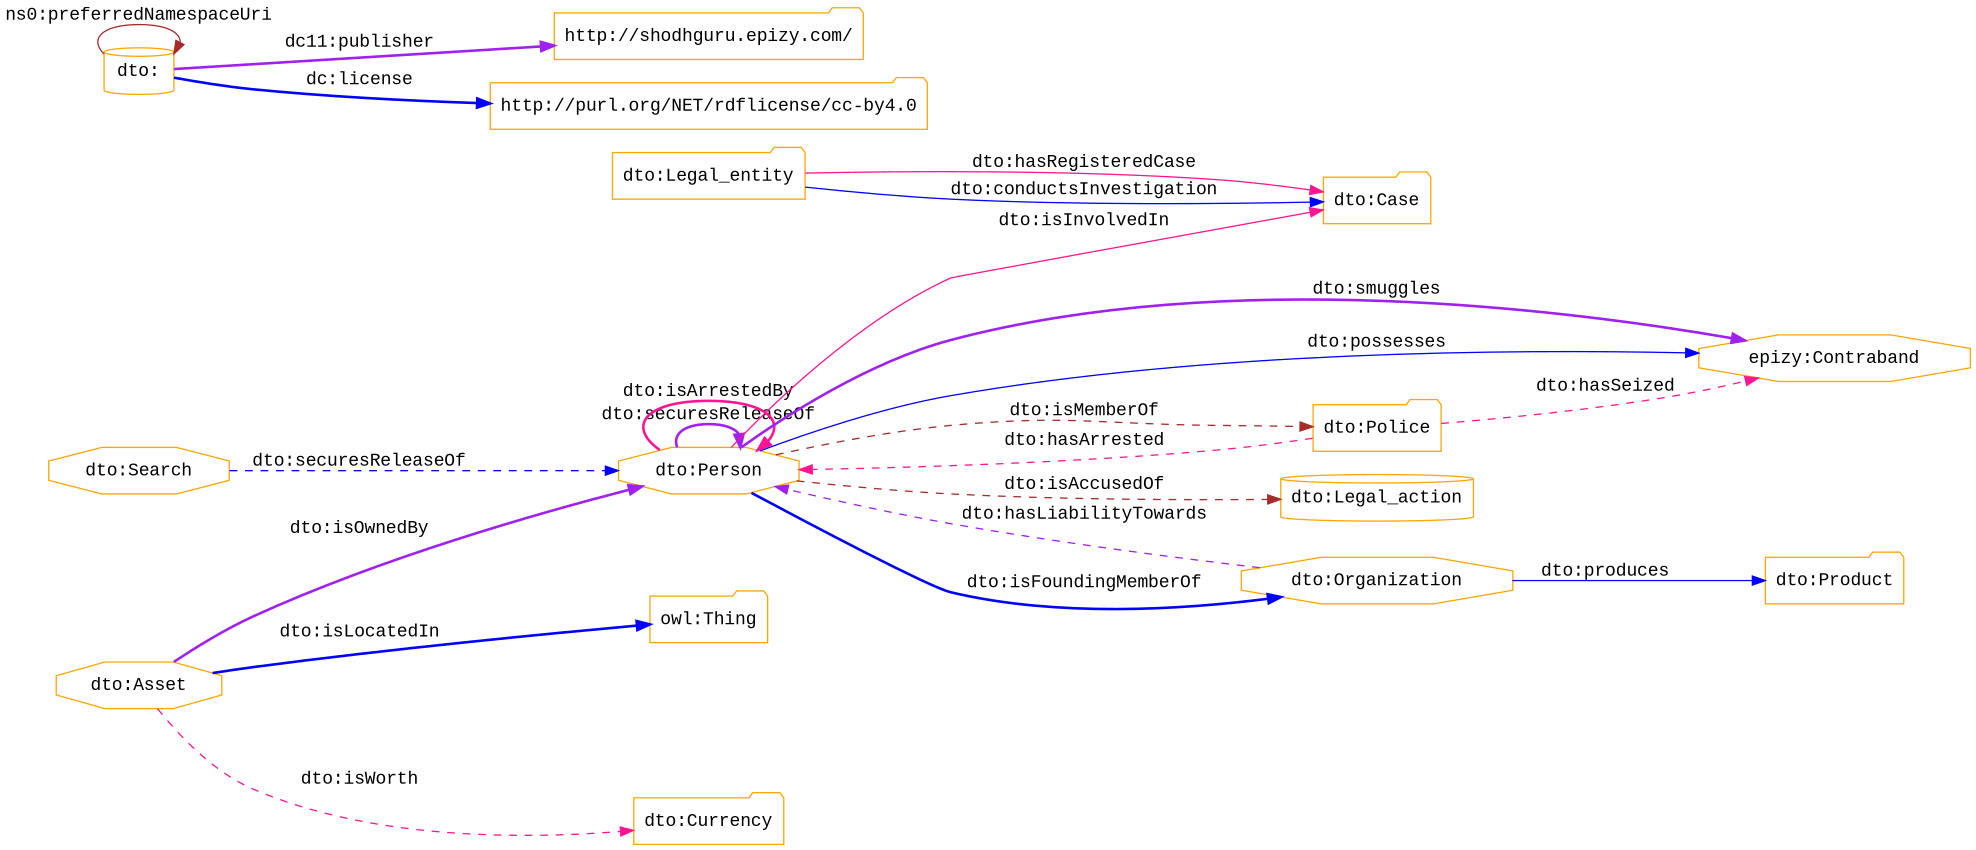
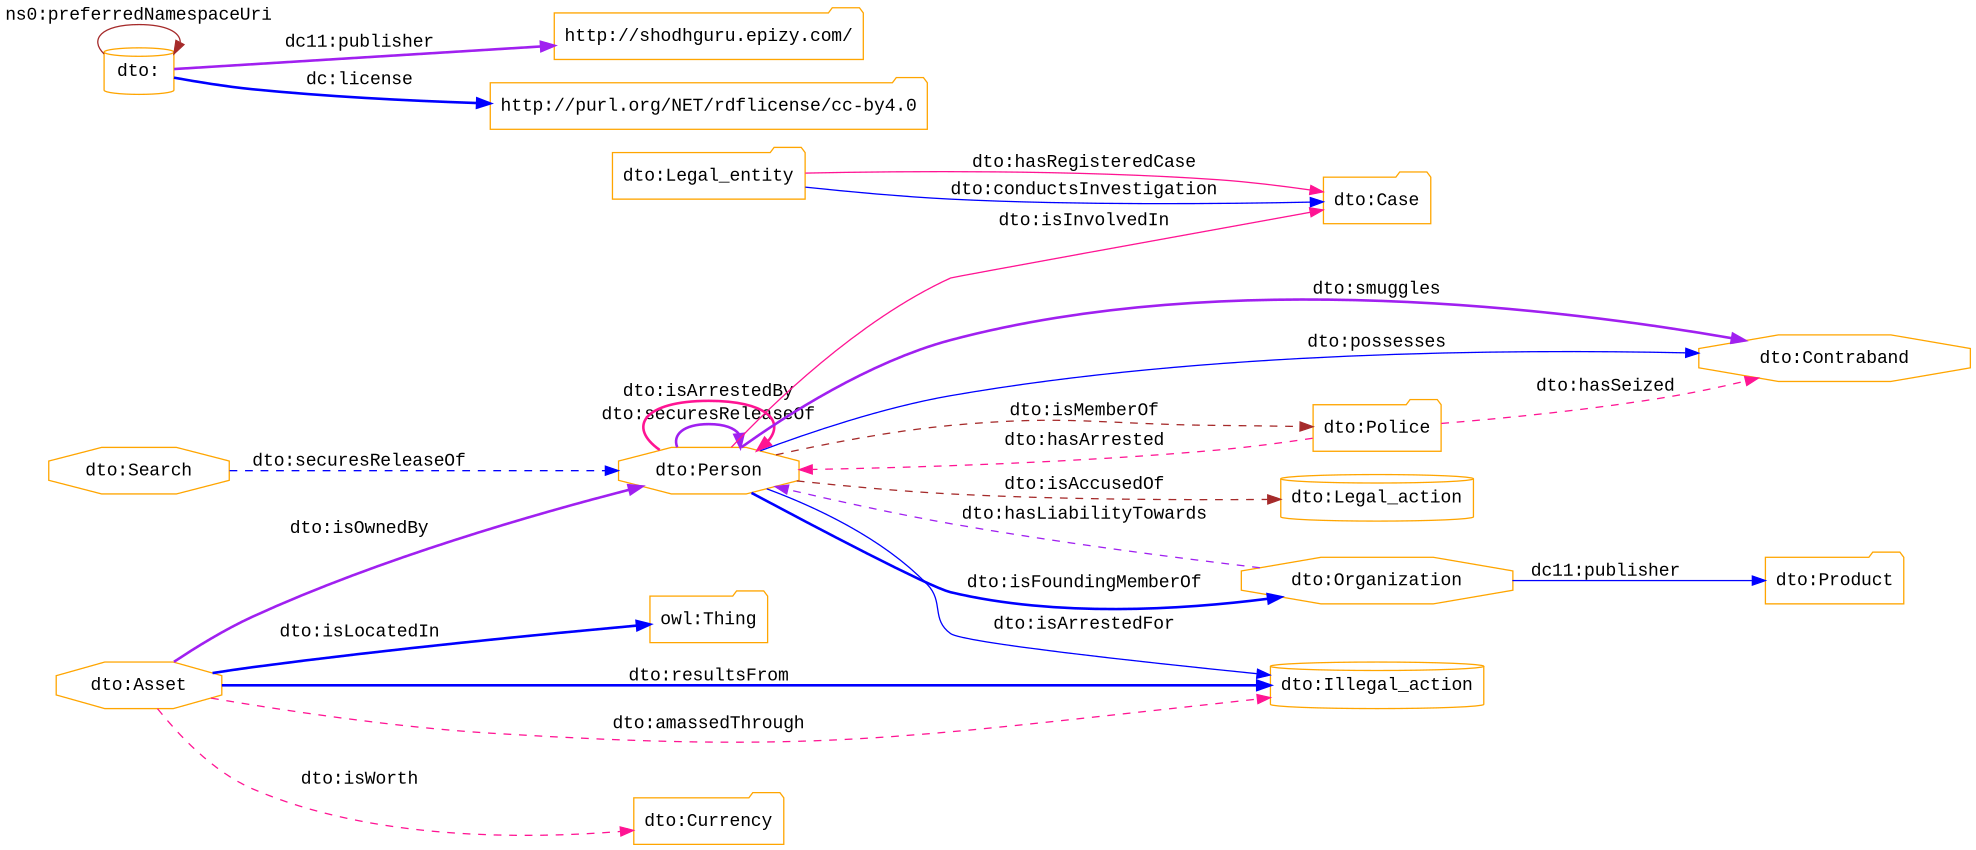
node "epizy:Contraband": label "epizy:Contraband" -> "dto:Contraband"
edge "dto:Organization" -> "dto:Product": label "dto:produces" -> "dc11:publisher"
node "dto:Illegal_action": added
